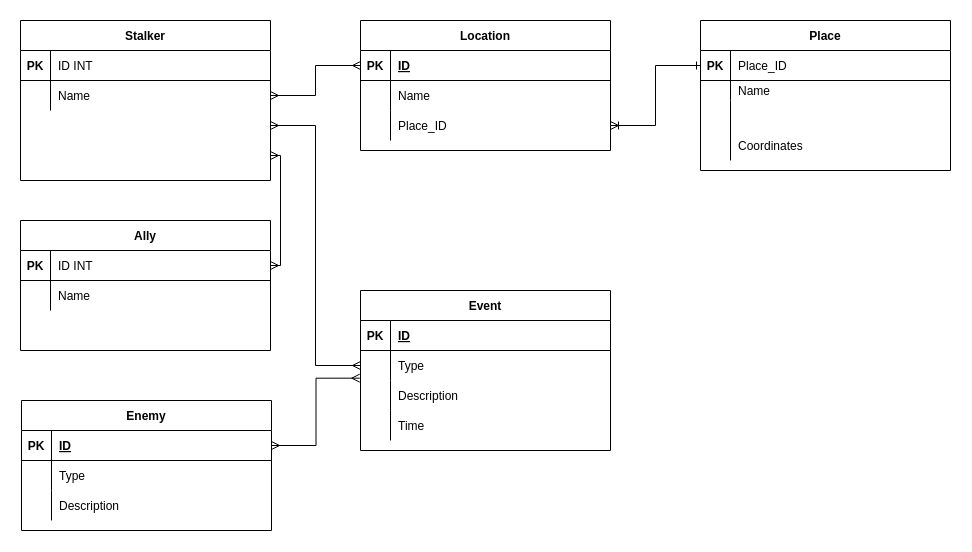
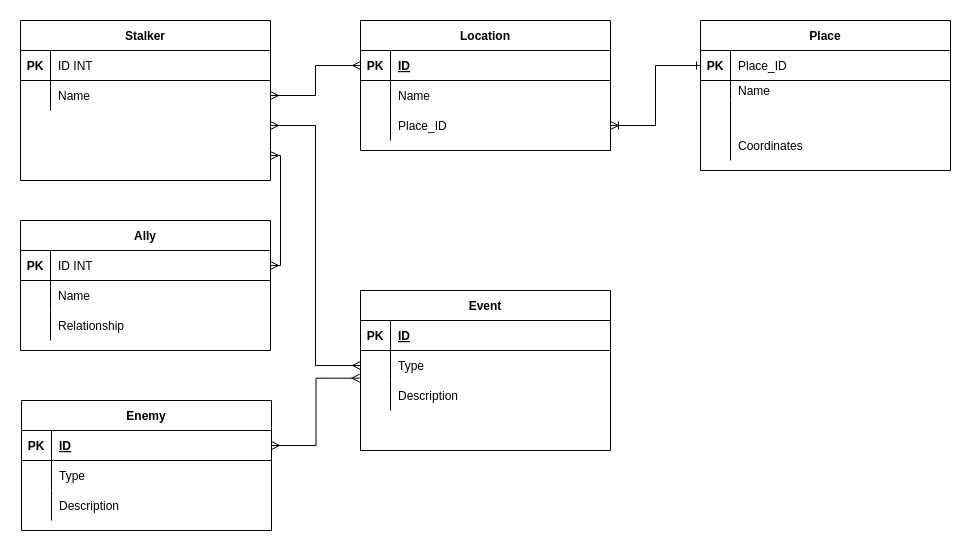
node "Relationship": added
node "Time": removed
